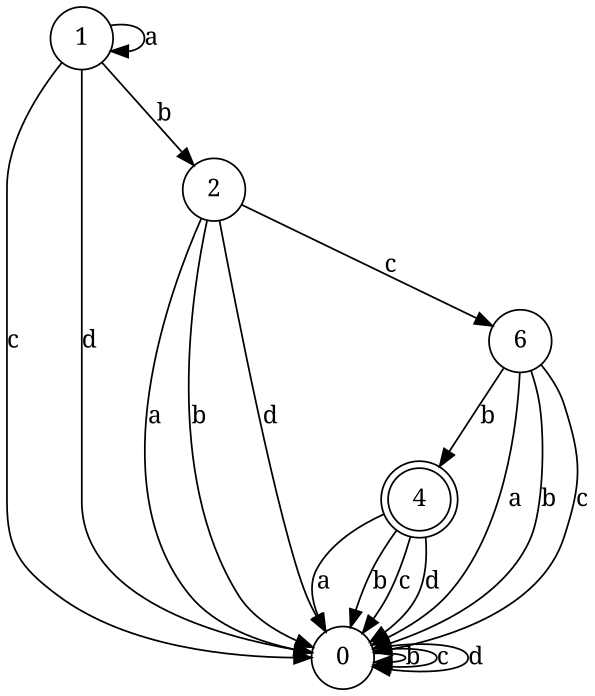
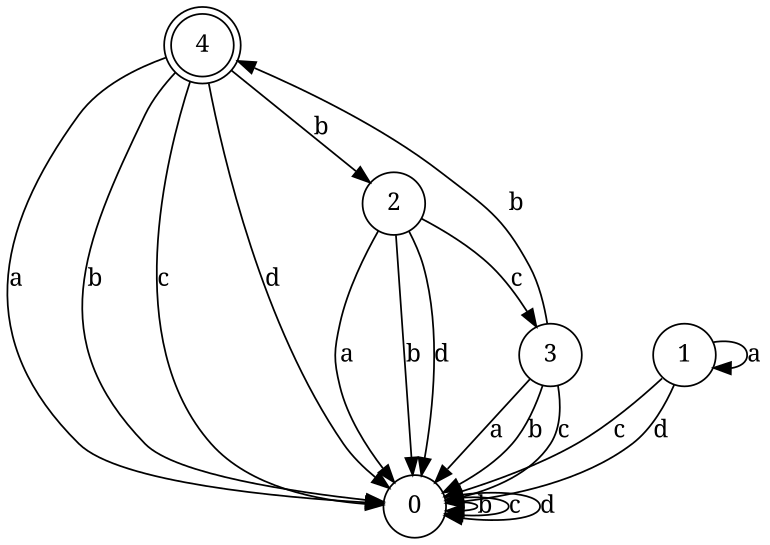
edge "1" -> "2": now "4" -> "2"
node "6": label "6" -> "3"
